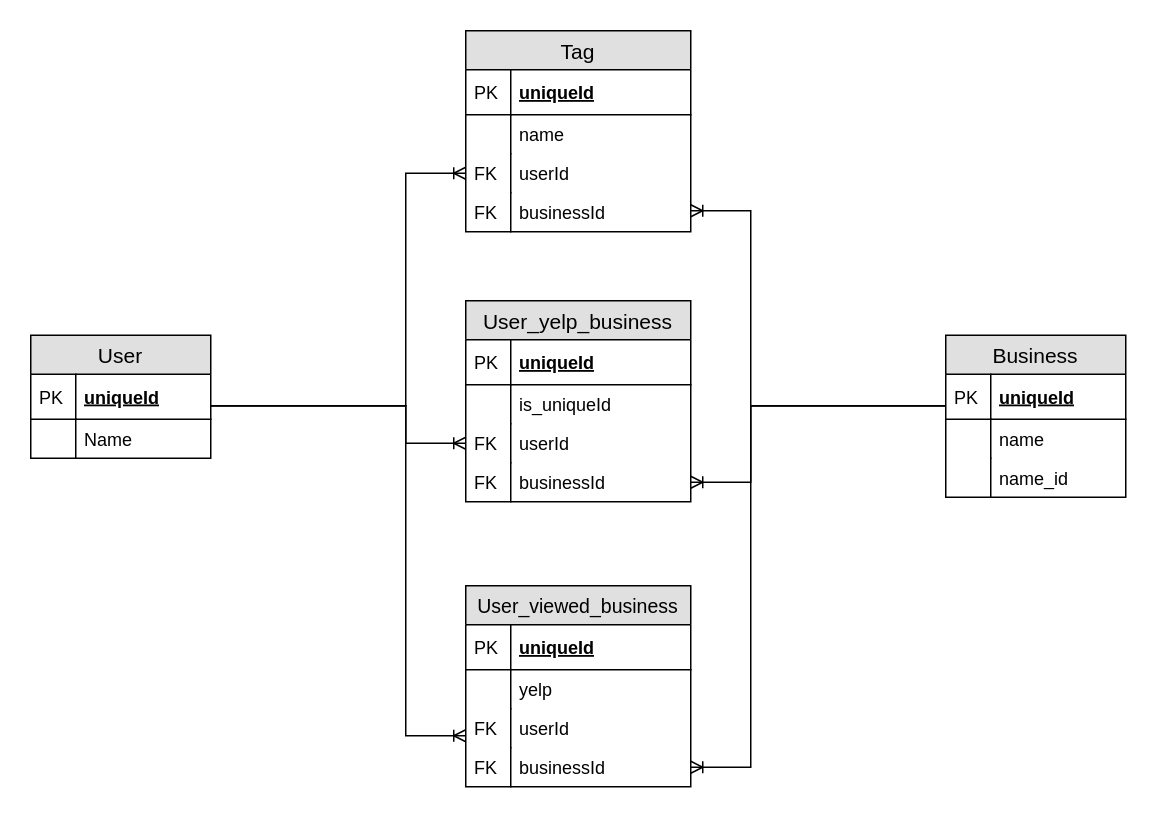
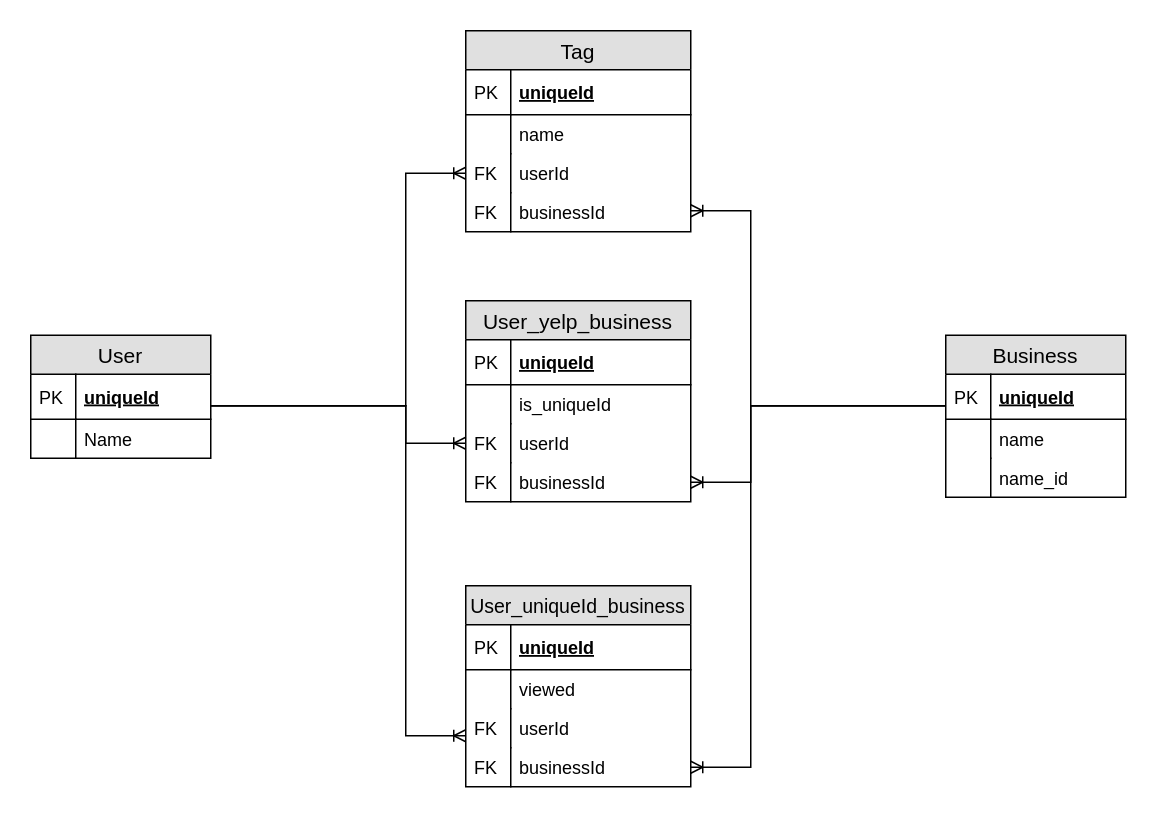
node "User_viewed_business": label "User_viewed_business" -> "User_uniqueId_business"
node "yelp": label "yelp" -> "viewed"
